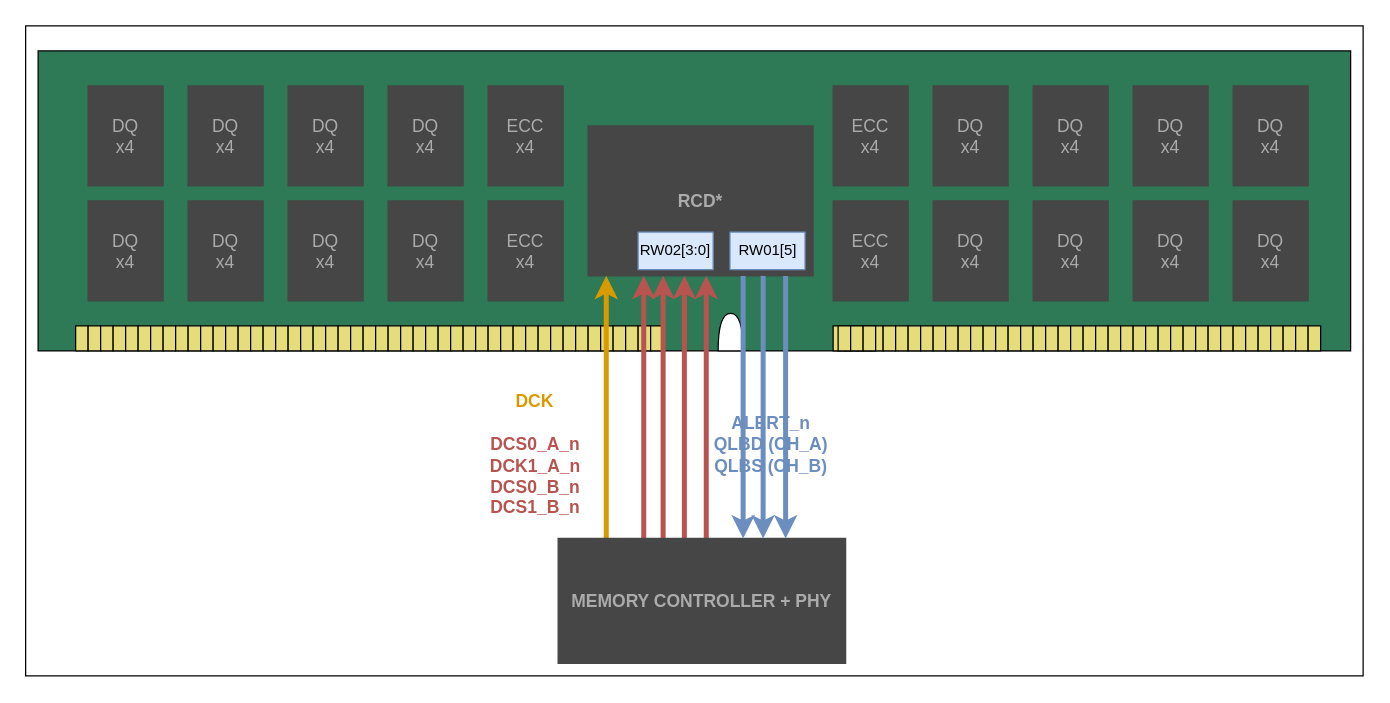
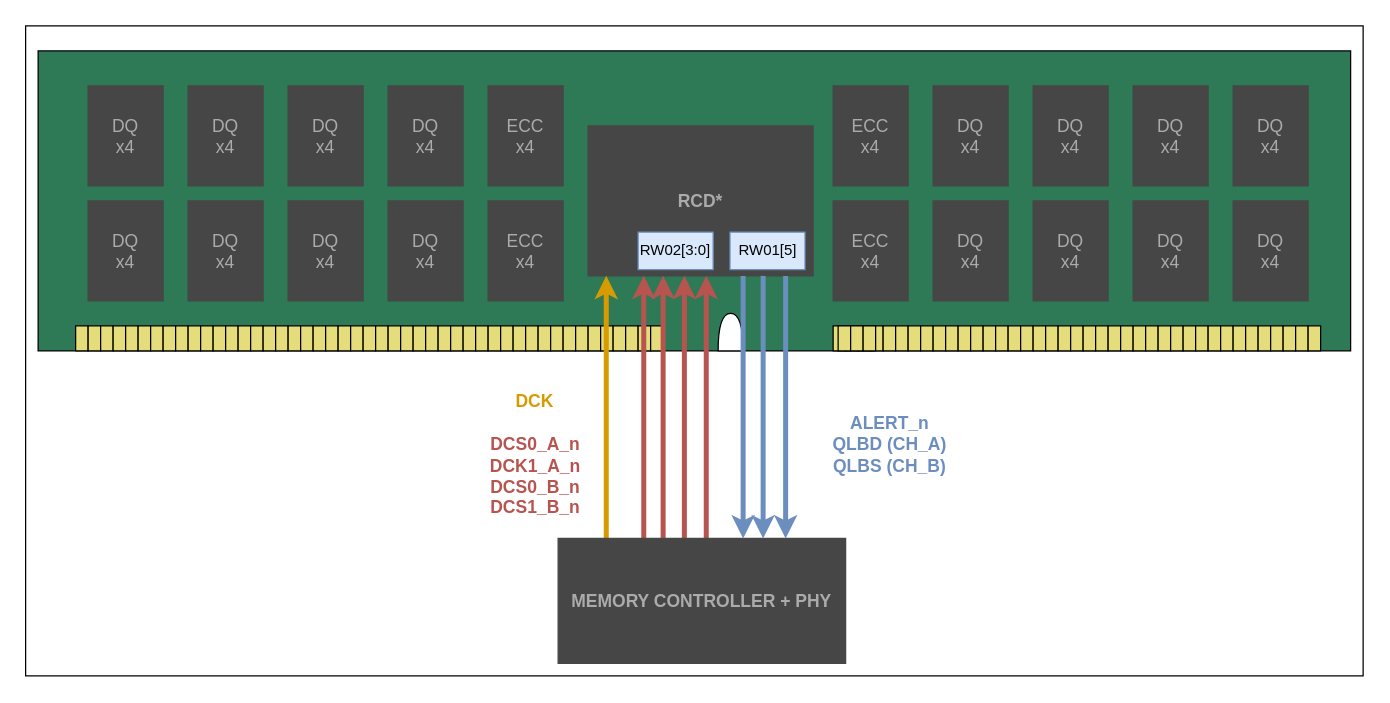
node "ALERT_n QLBD (CH_A) QLBS (CH_B)": moved (771, 444) -> (889, 444)
